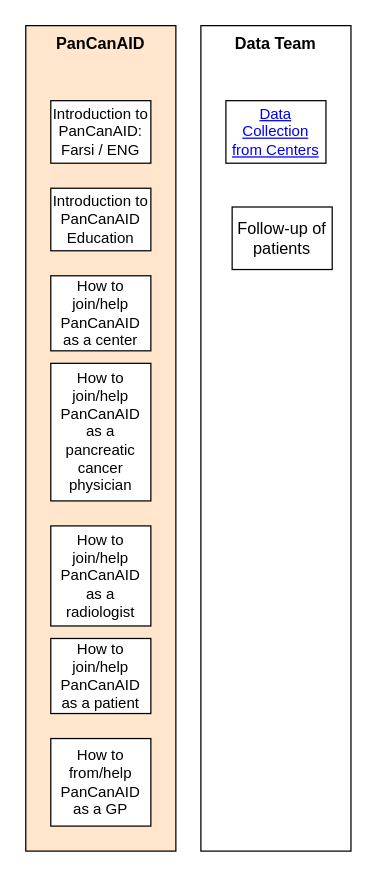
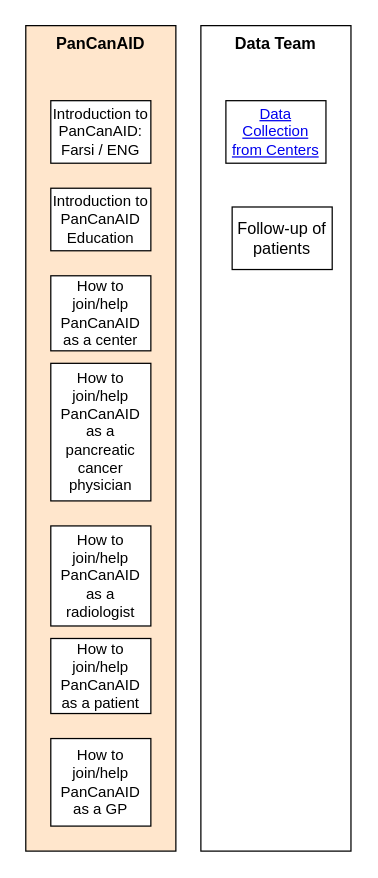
node "How to from/help PanCanAID as a GP": label "How to from/help PanCanAID as a GP" -> "How to join/help PanCanAID as a GP"
